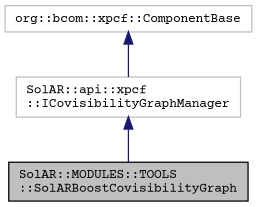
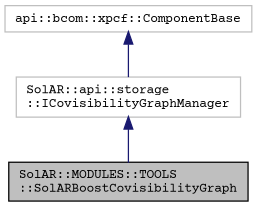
node "org::bcom::xpcf::ComponentBase": label "org::bcom::xpcf::ComponentBase" -> "api::bcom::xpcf::ComponentBase"
node "SolAR::api::xpcf ::ICovisibilityGraphManager": label "SolAR::api::xpcf ::ICovisibilityGraphManager" -> "SolAR::api::storage ::ICovisibilityGraphManager"
